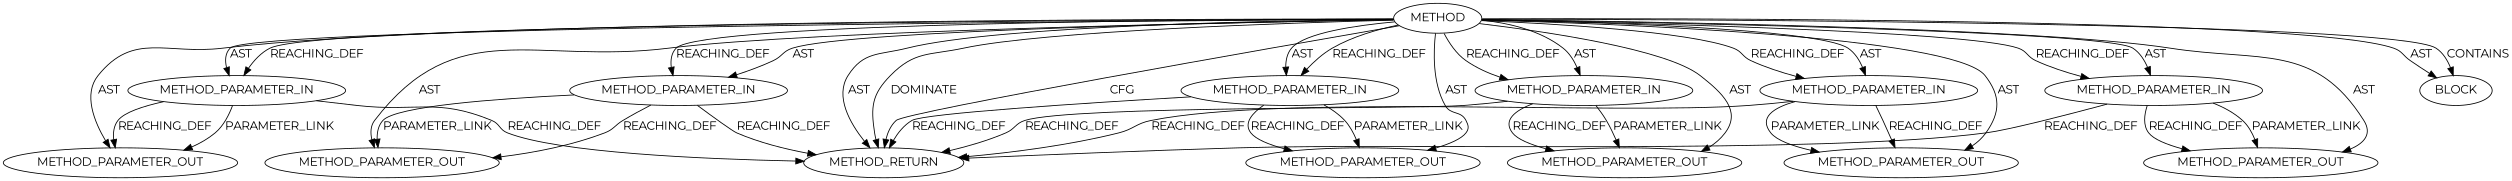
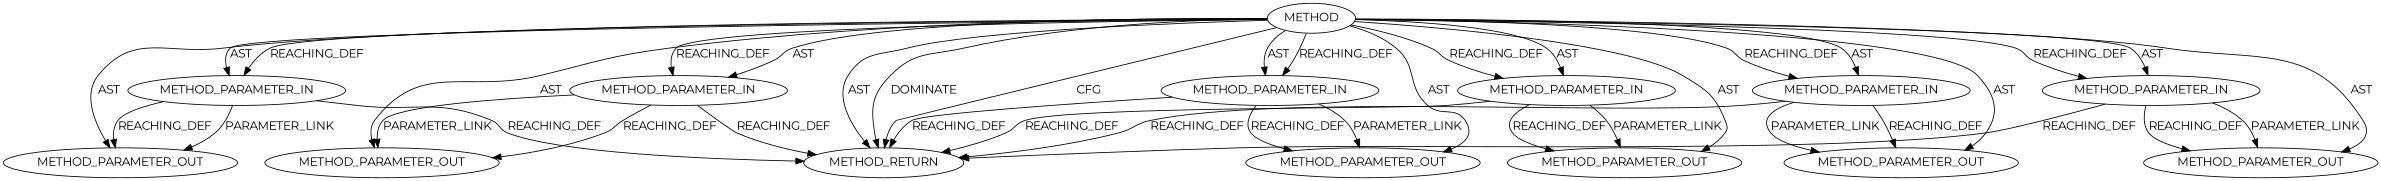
node "BLOCK": removed
